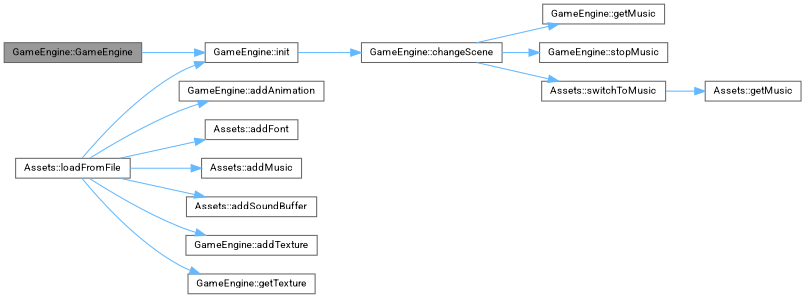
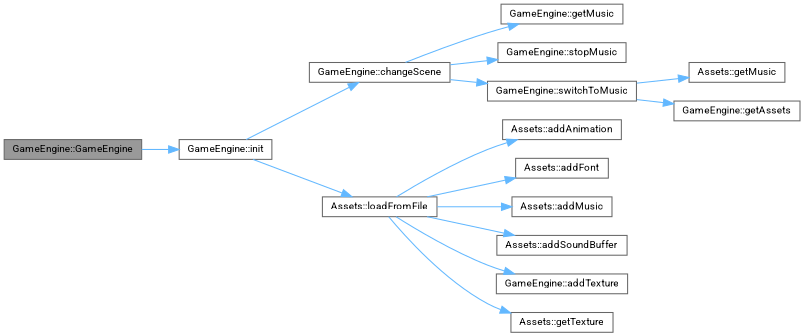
node "GameEngine::addAnimation": label "GameEngine::addAnimation" -> "Assets::addAnimation"
node "Assets::switchToMusic": label "Assets::switchToMusic" -> "GameEngine::switchToMusic"
edge "Assets::loadFromFile" -> "GameEngine::init": reversed
node "GameEngine::getAssets": added
node "GameEngine::getTexture": label "GameEngine::getTexture" -> "Assets::getTexture"
